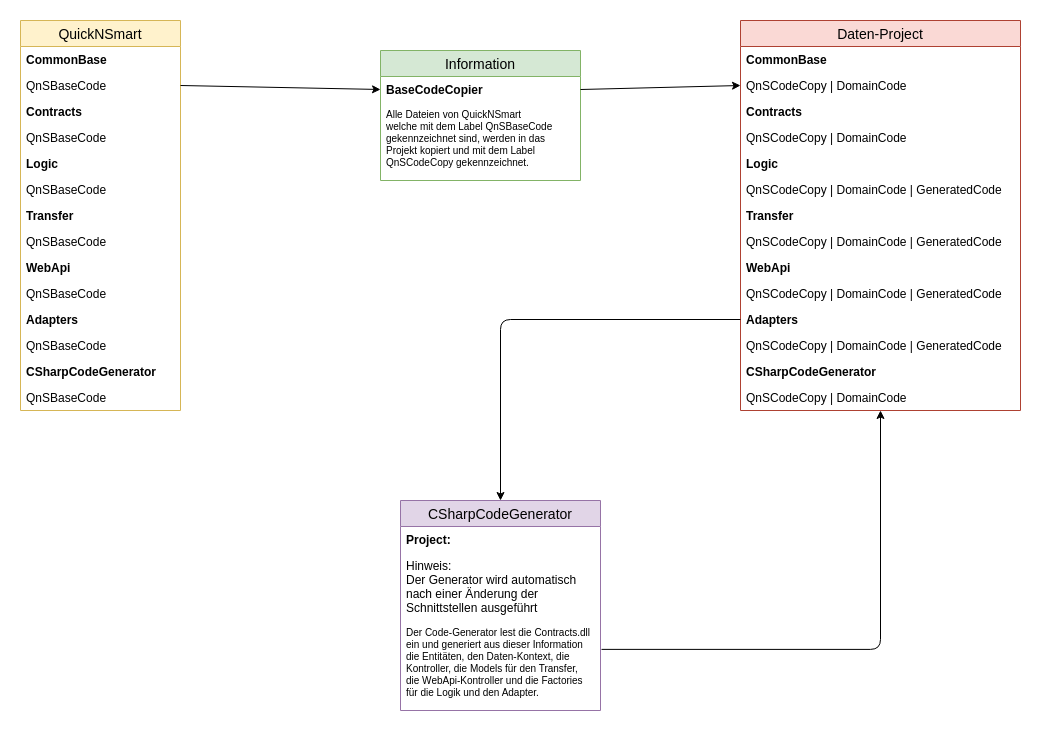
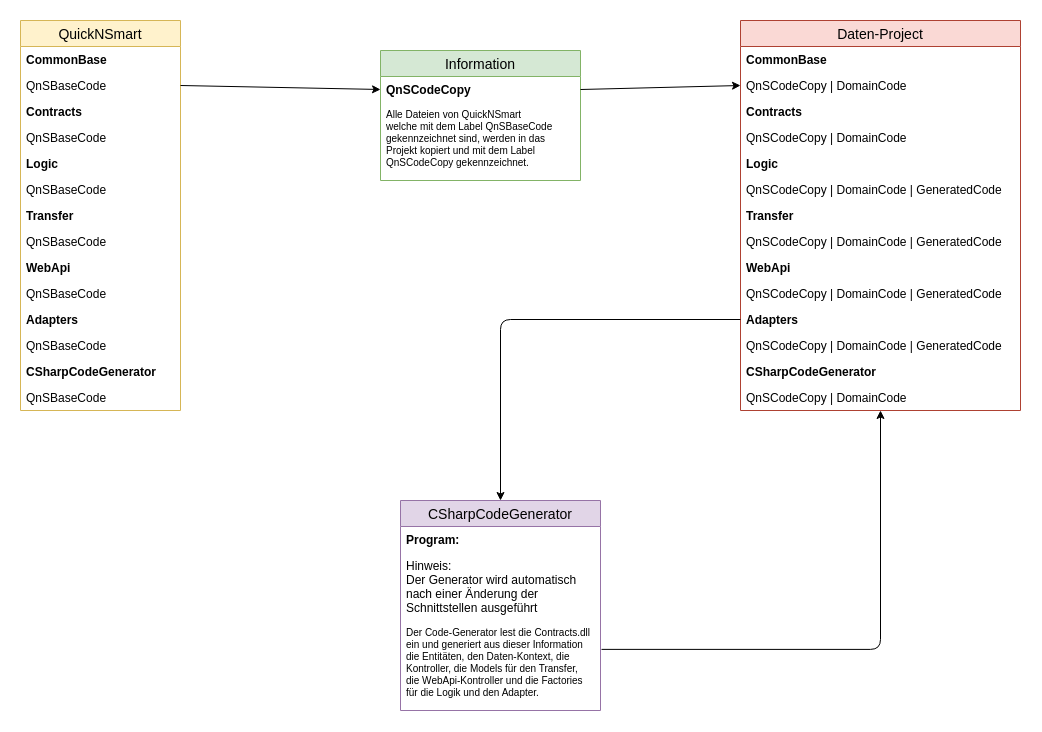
node "BaseCodeCopier": label "BaseCodeCopier" -> "QnSCodeCopy"
node "Project:": label "Project:" -> "Program:"
